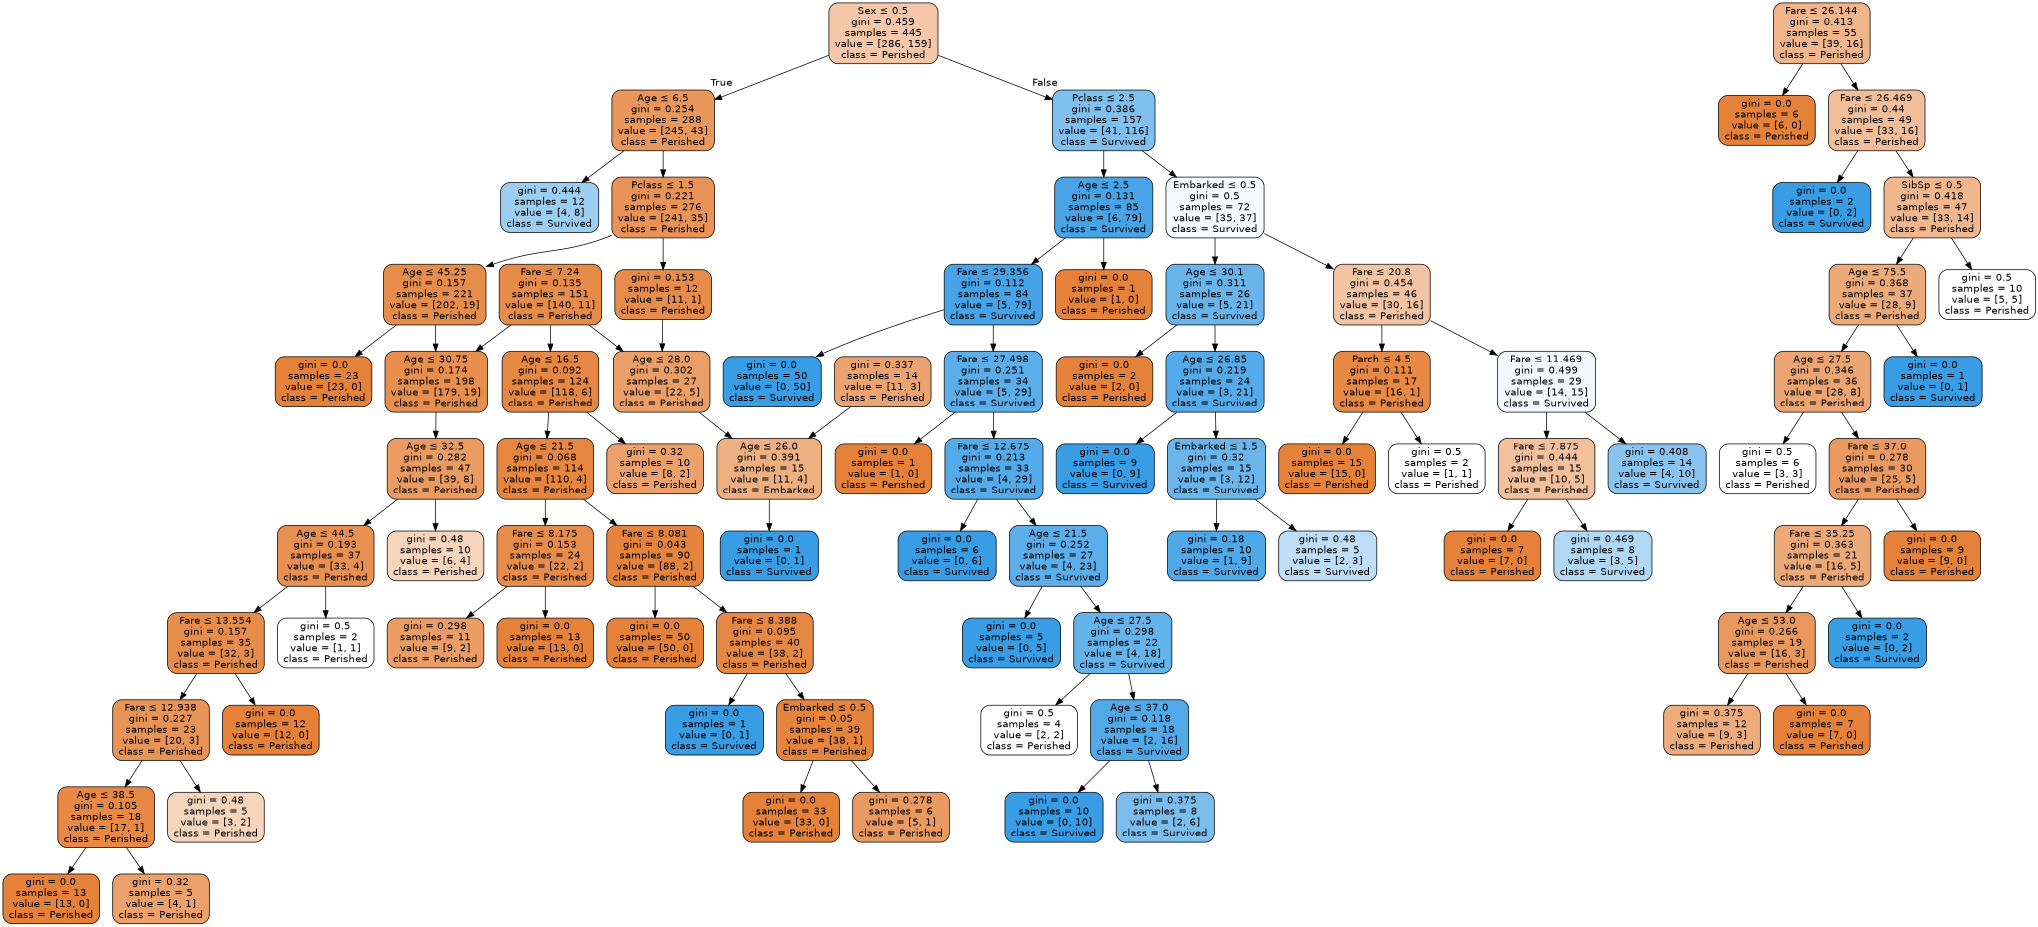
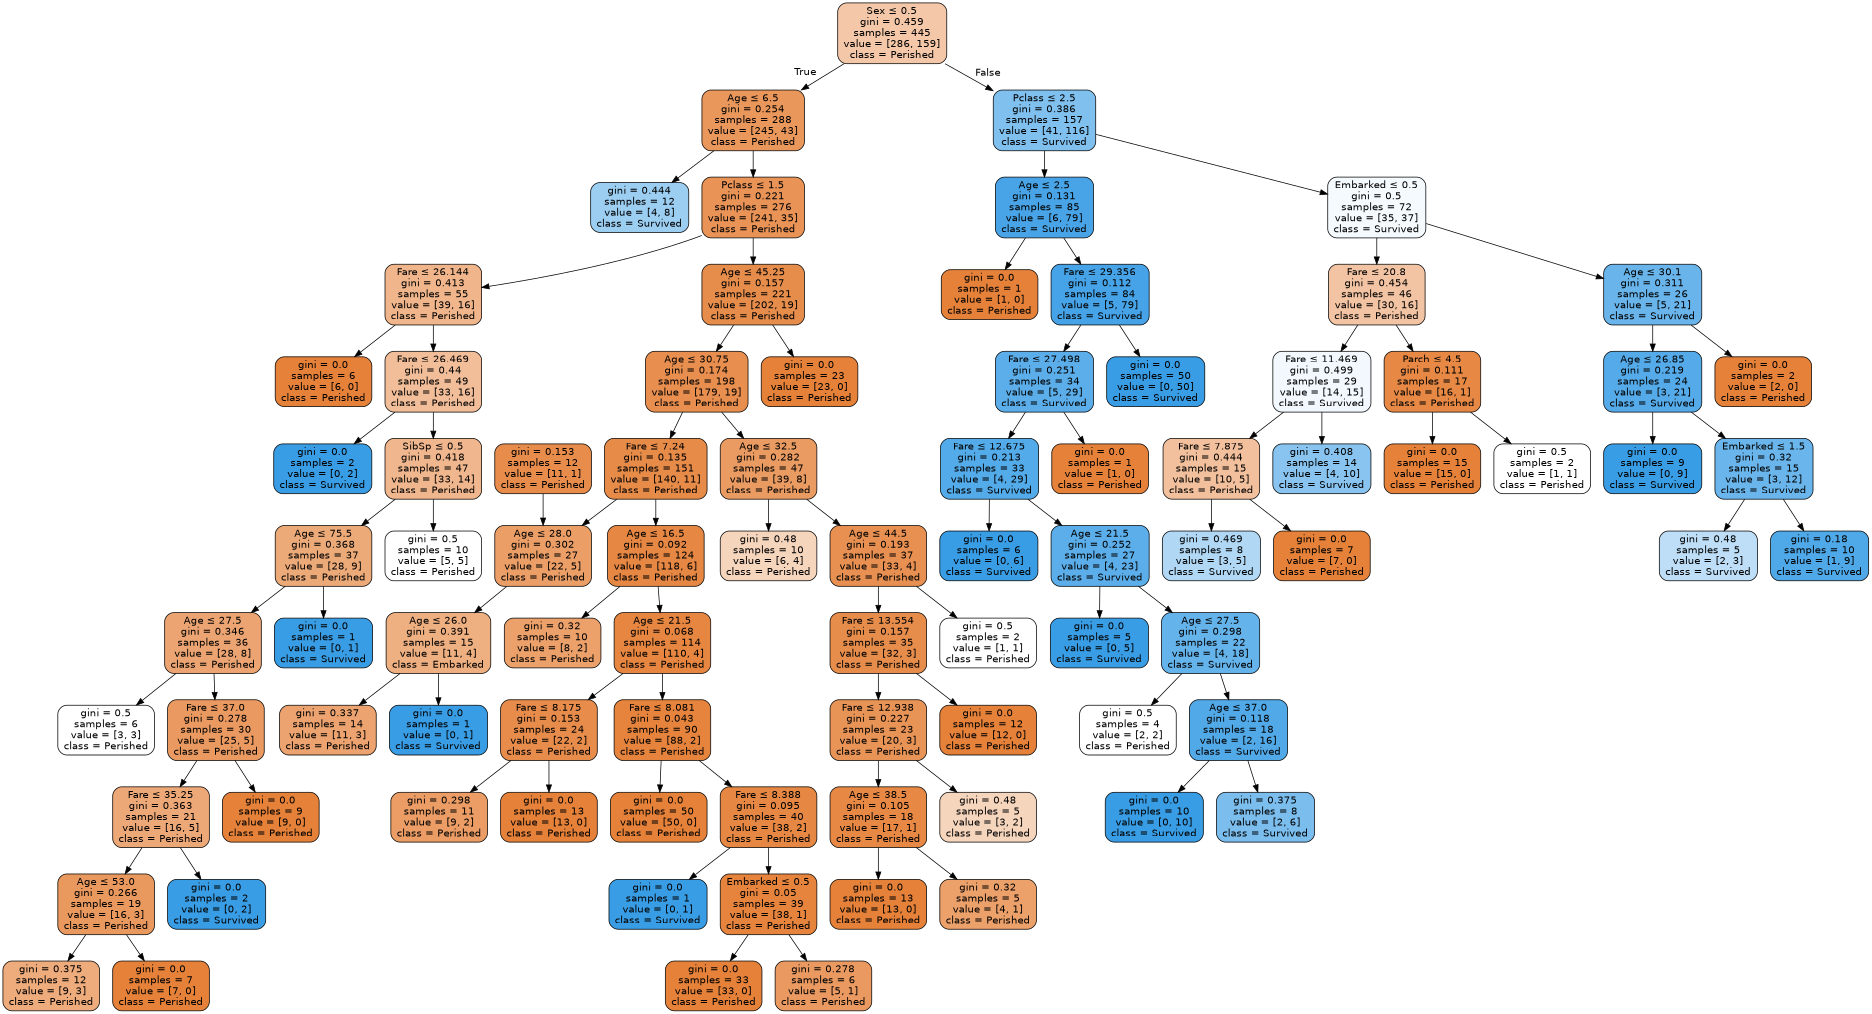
edge "Pclass ≤ 1.5" -> "gini = 0.153": now "Pclass ≤ 1.5" -> "Fare ≤ 26.144"
edge "Fare ≤ 7.24" -> "Age ≤ 30.75": reversed
edge "gini = 0.337" -> "Age ≤ 26.0": reversed
